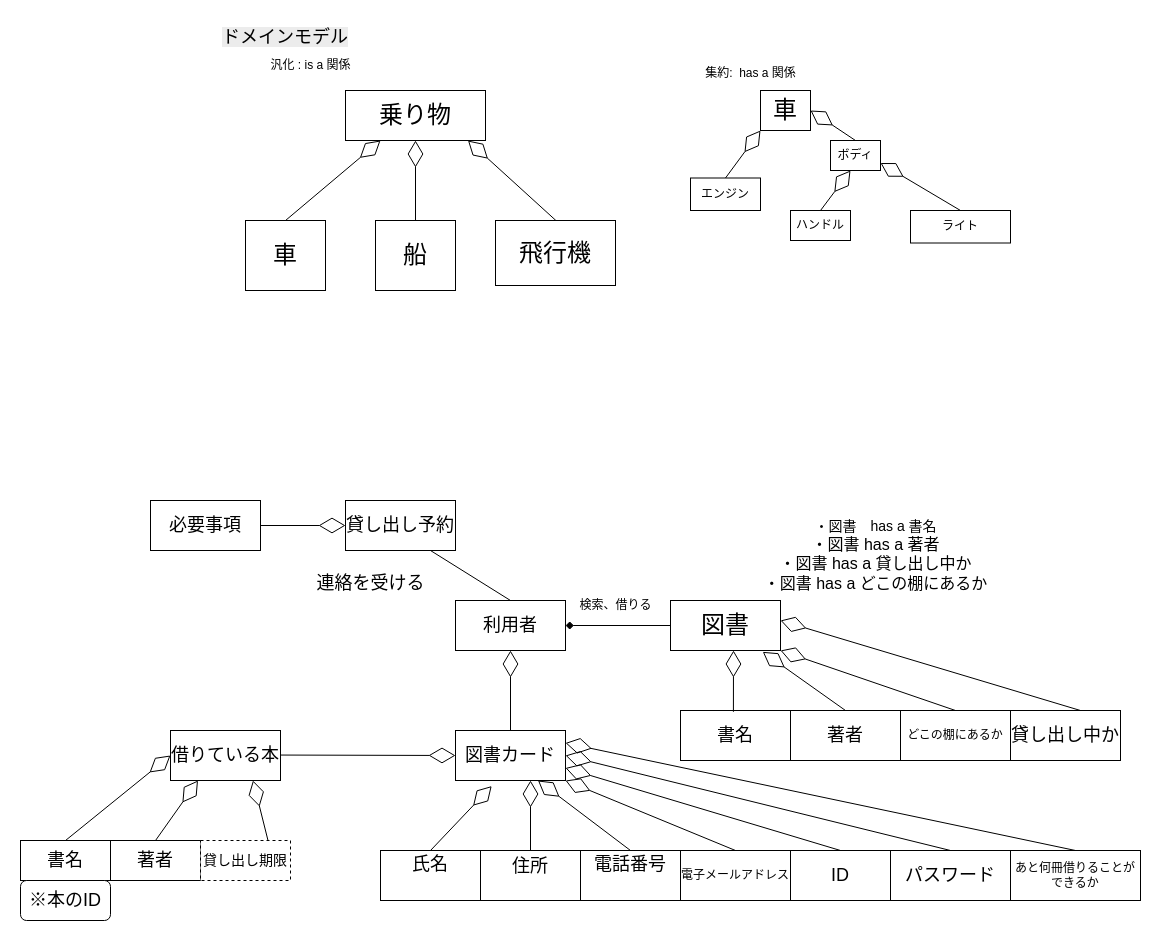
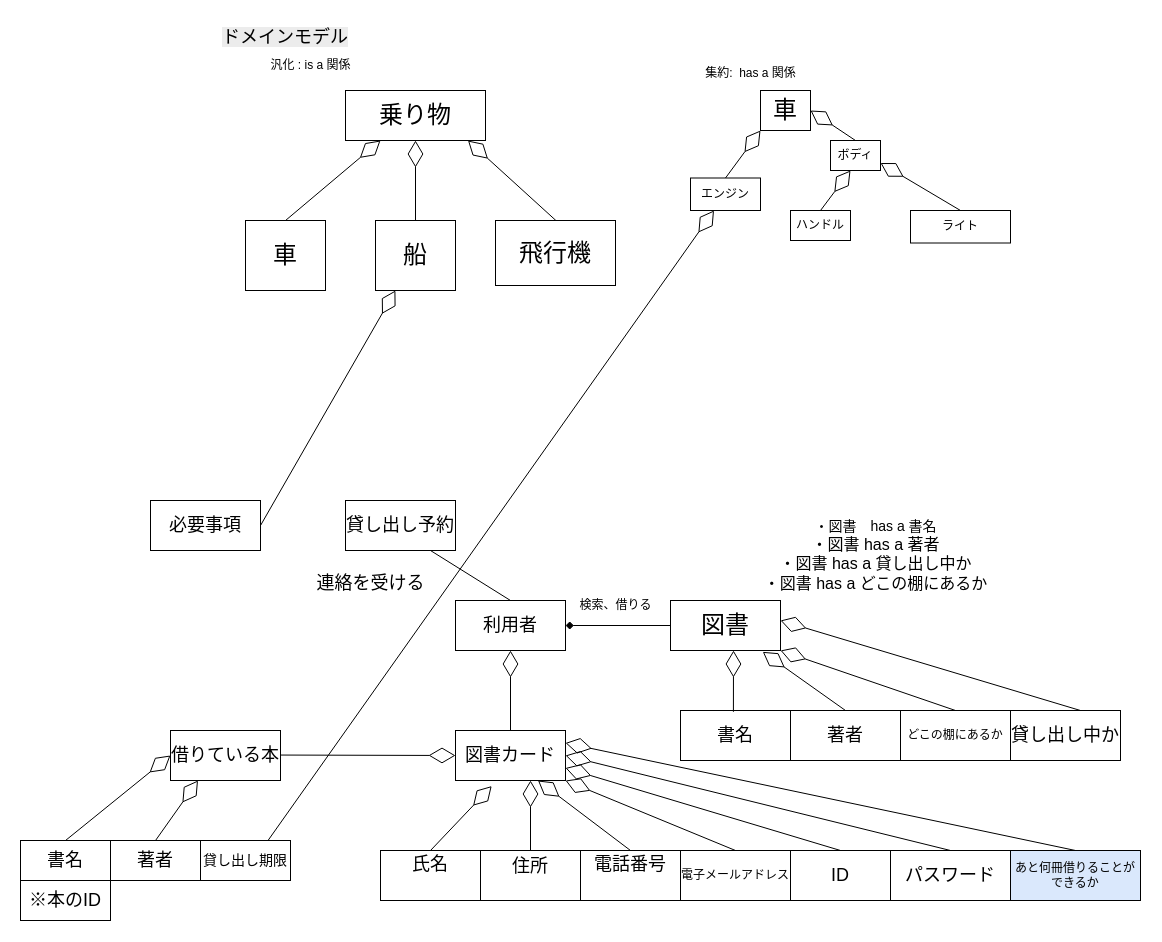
edge "必要事項" -> "貸し出し予約": now "必要事項" -> "船"
edge "貸し出し期限" -> "借りている本": now "貸し出し期限" -> "エンジン"
node "貸し出し期限": style dashed -> solid
node "あと何冊借りることが できるか": fillcolor #ffffff -> #dae8fc
node "※本のID": shape rounded rectangle -> rectangle
